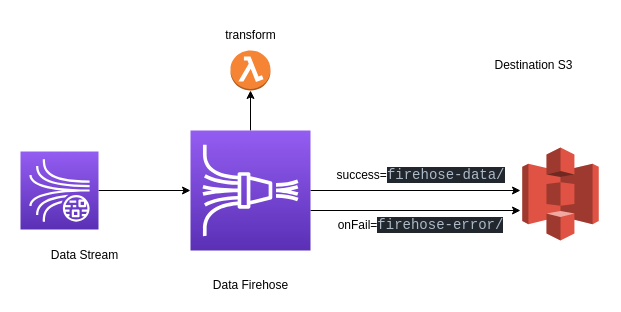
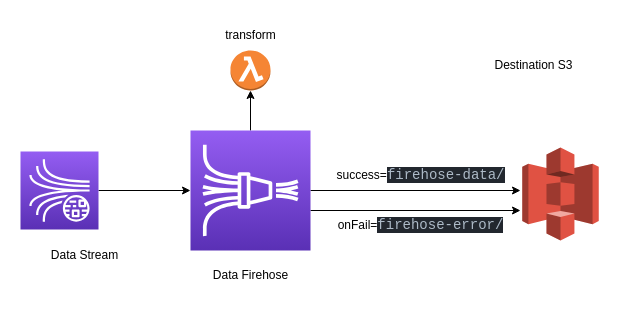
node "Data Firehose": moved (251, 286) -> (251, 276)
